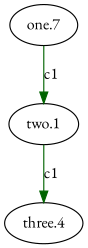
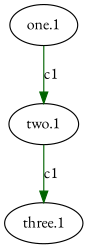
node "one.7": label "one.7" -> "one.1"
node "three.4": label "three.4" -> "three.1"
